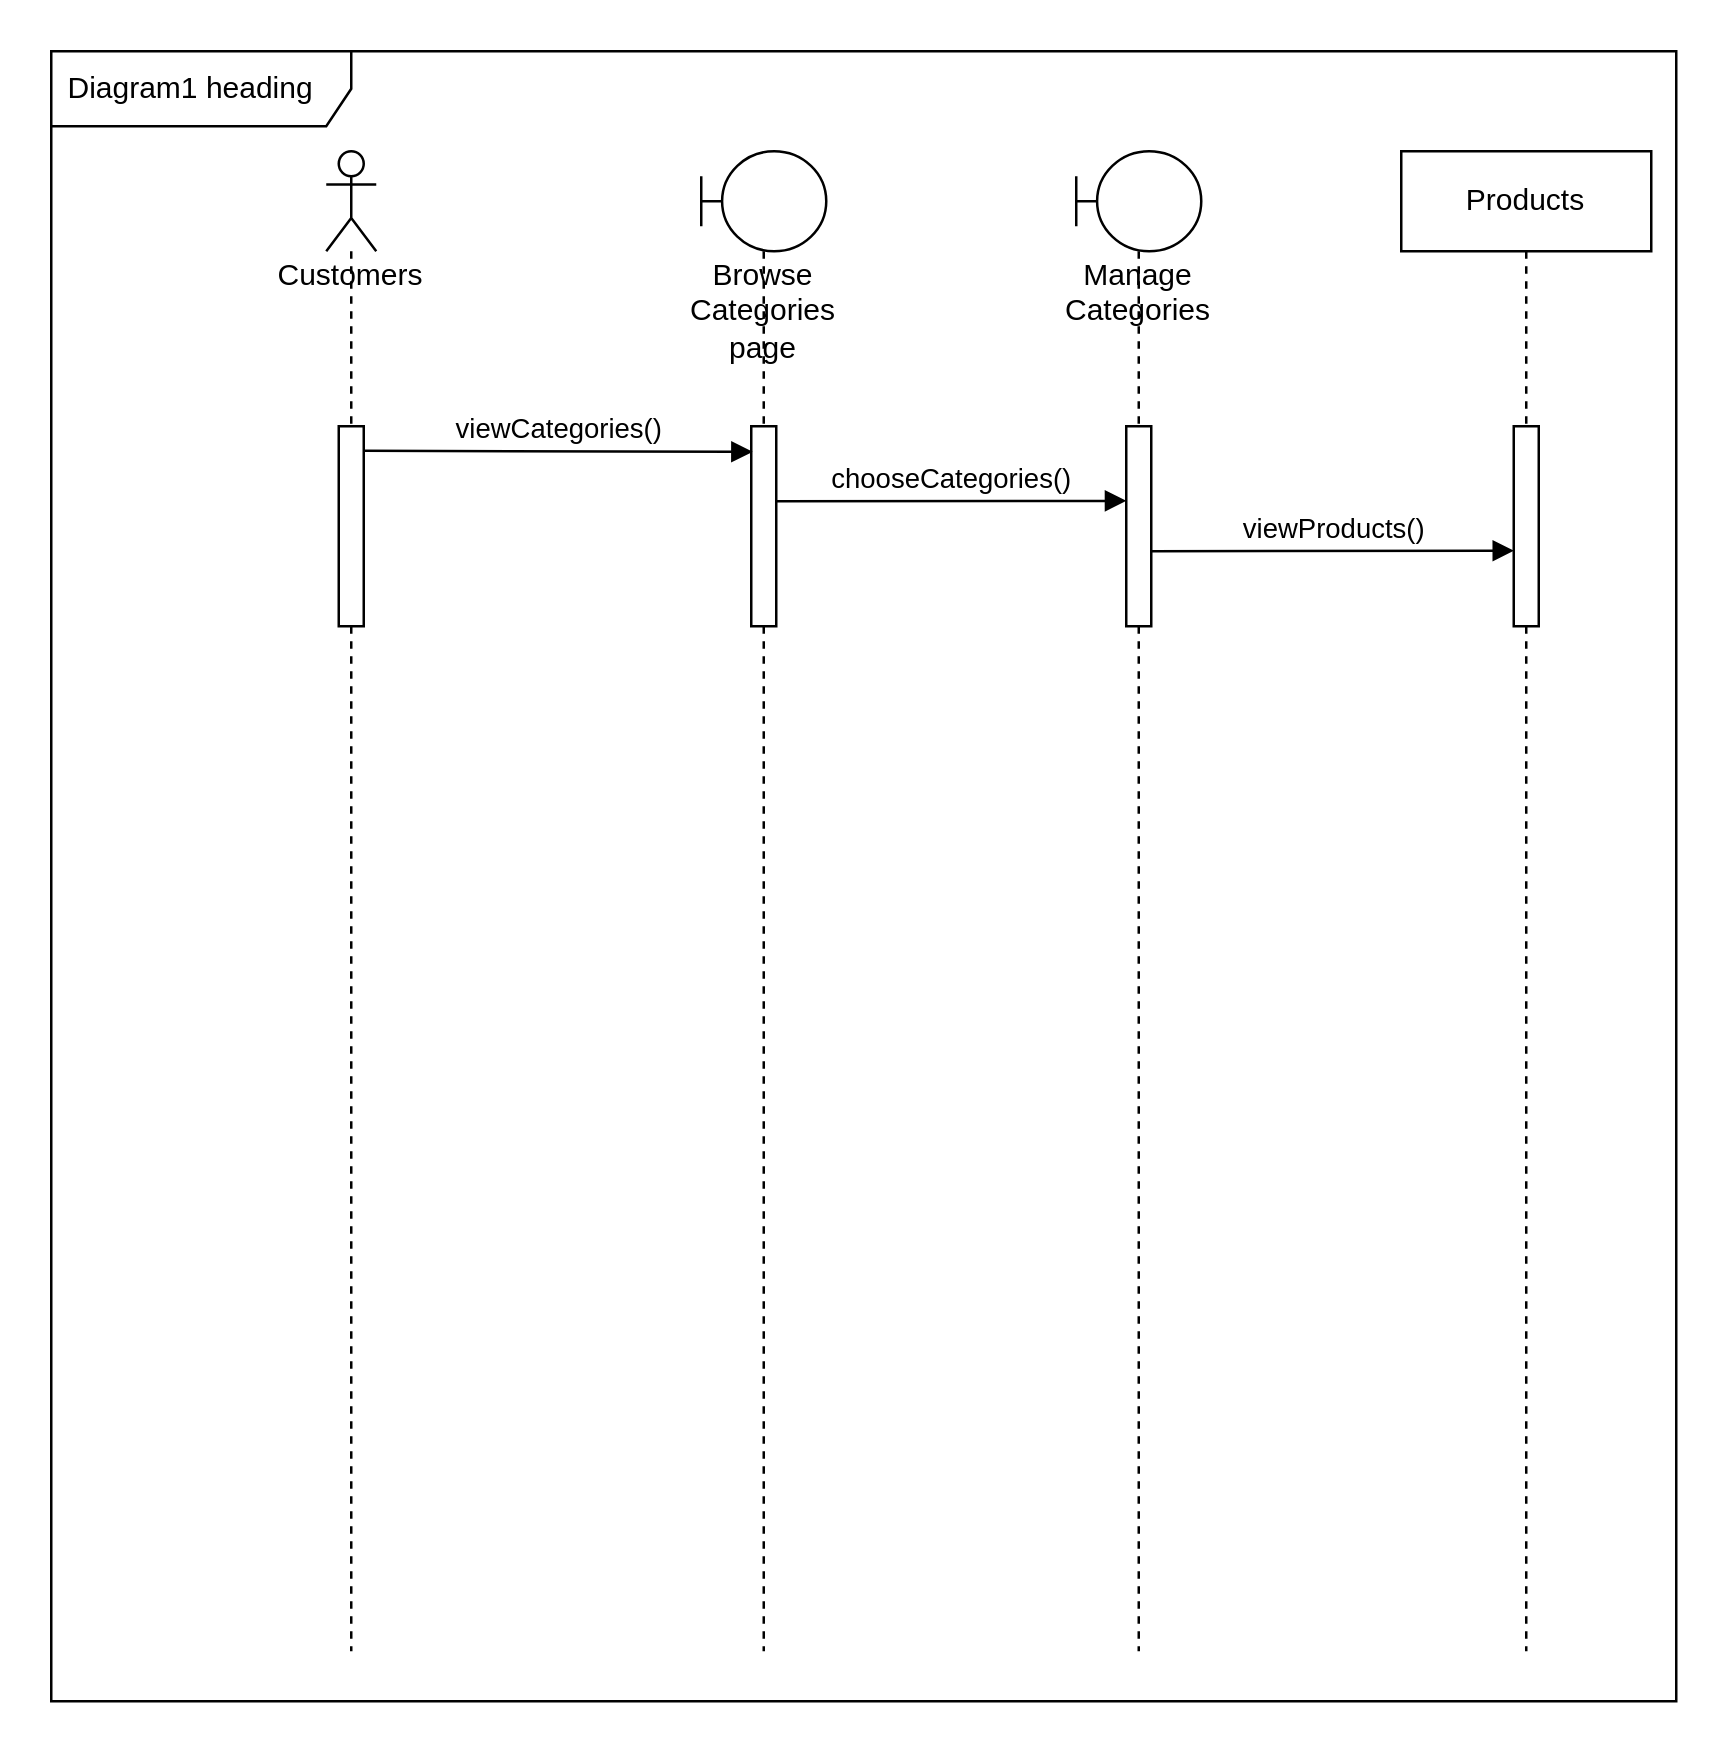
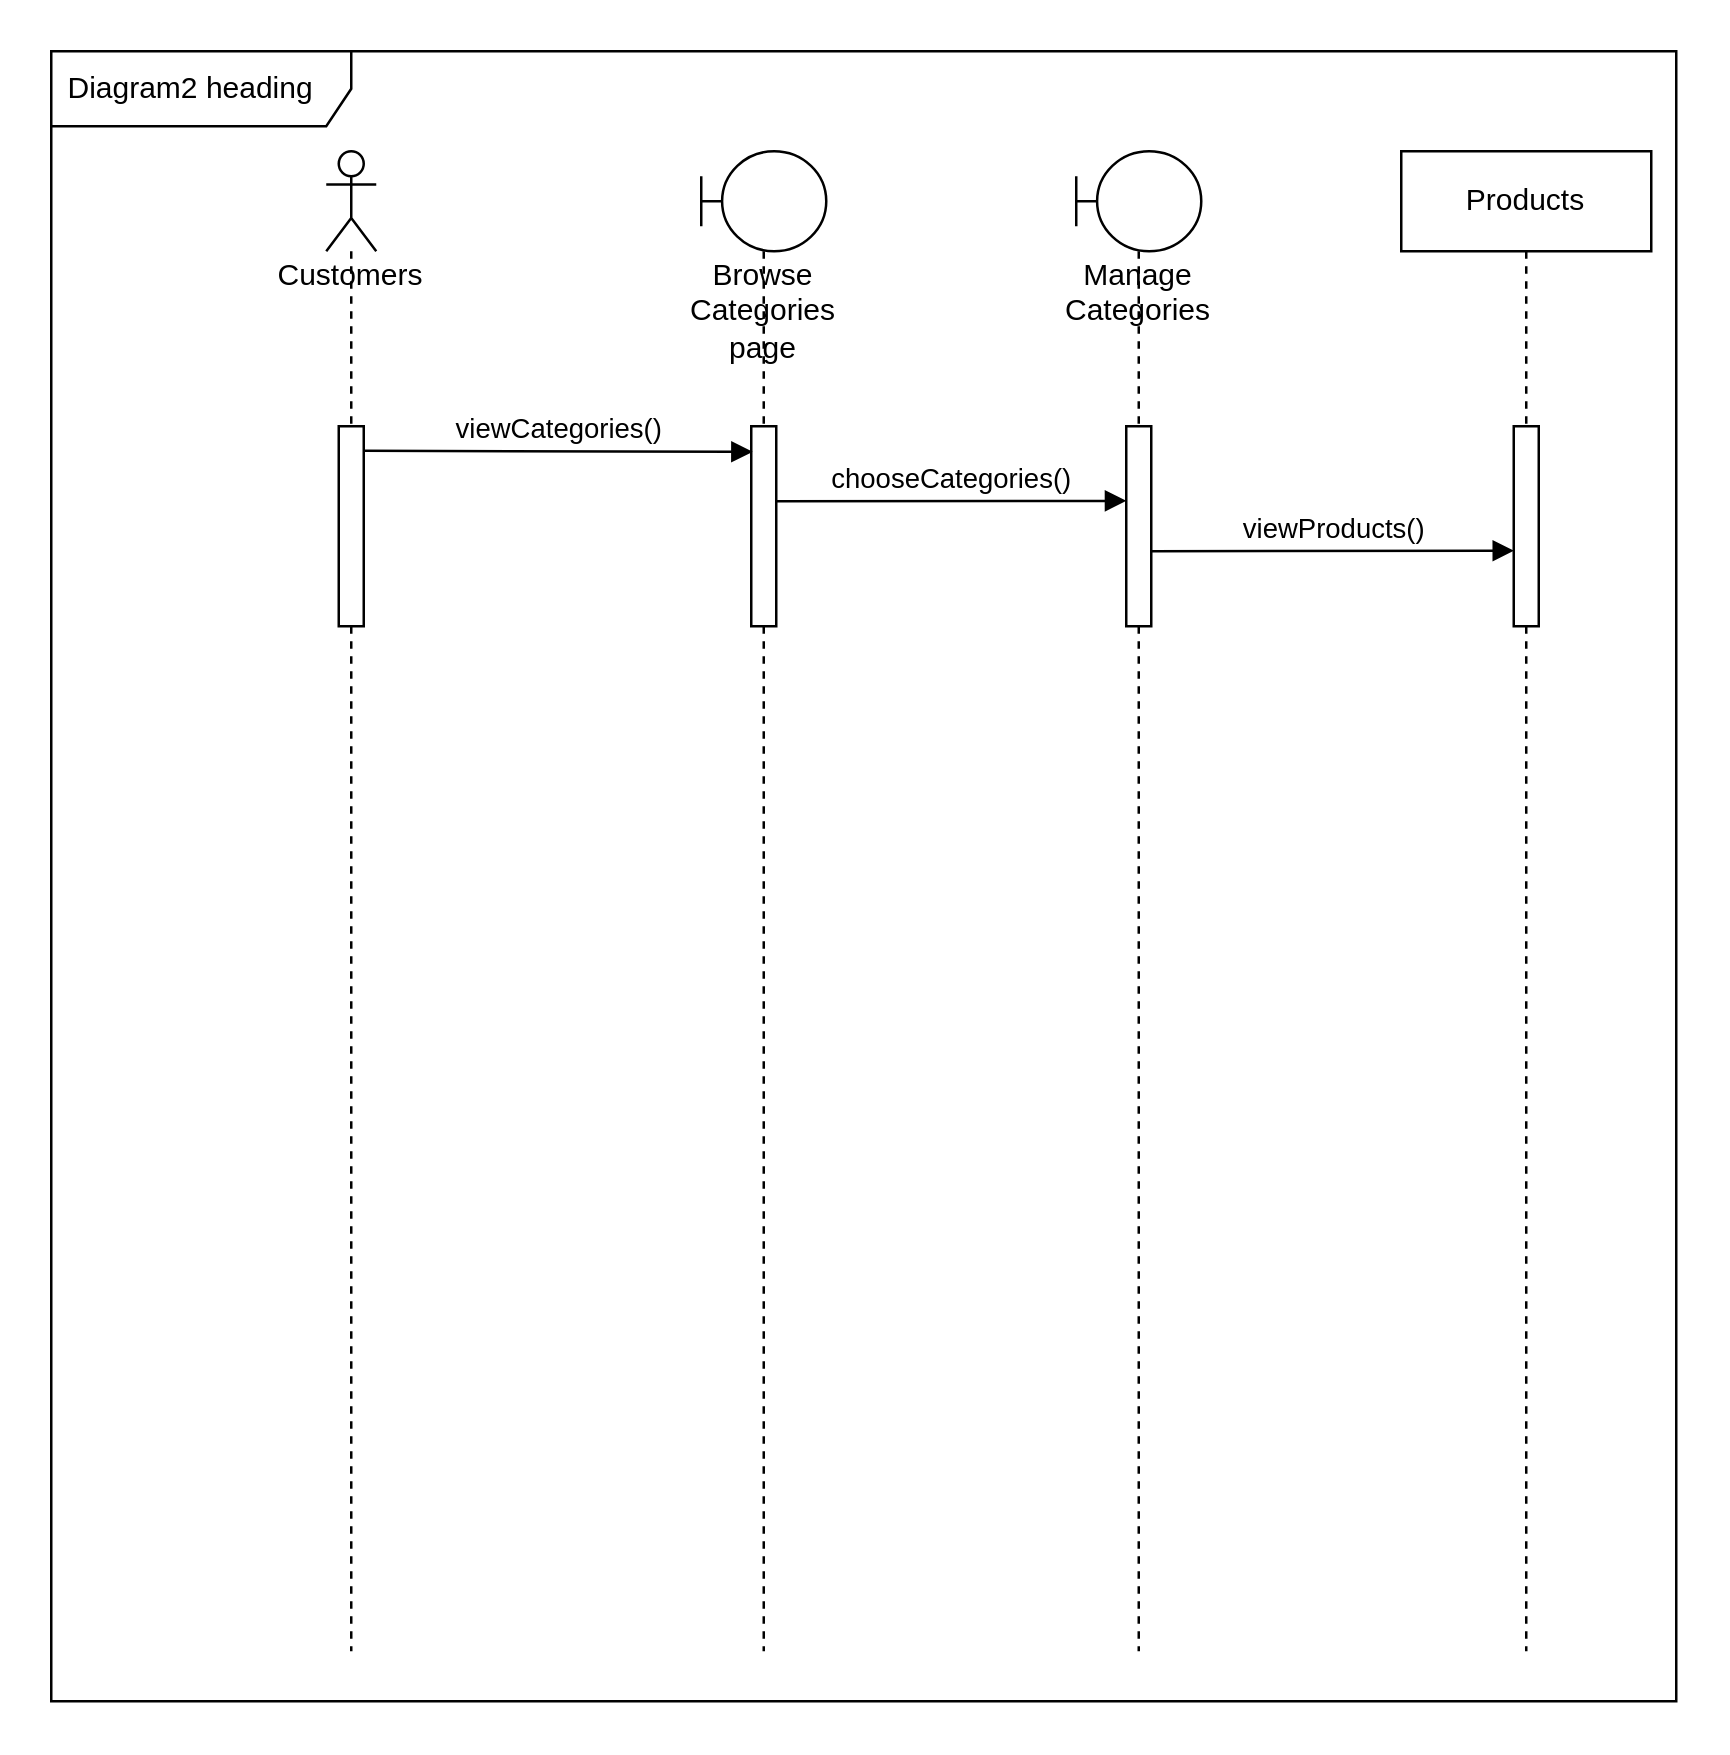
node "Diagram1 heading": label "Diagram1 heading" -> "Diagram2 heading"
